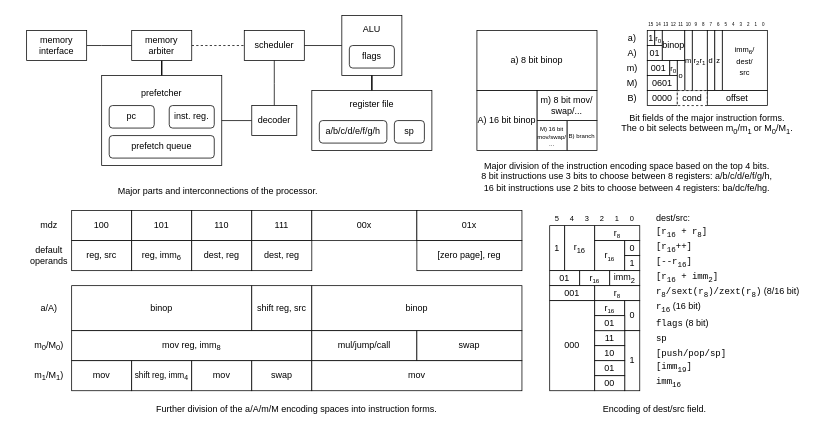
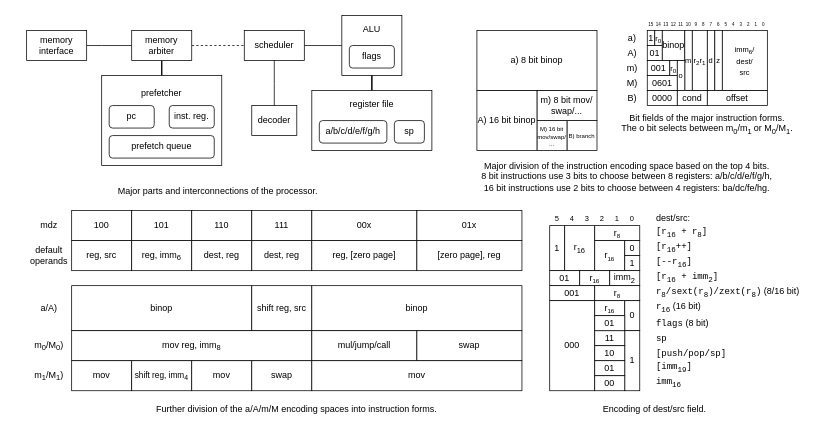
node "cond": style dashed -> solid
edge "prefetcher" -- "decoder": removed
node "reg, [zero page]": added
